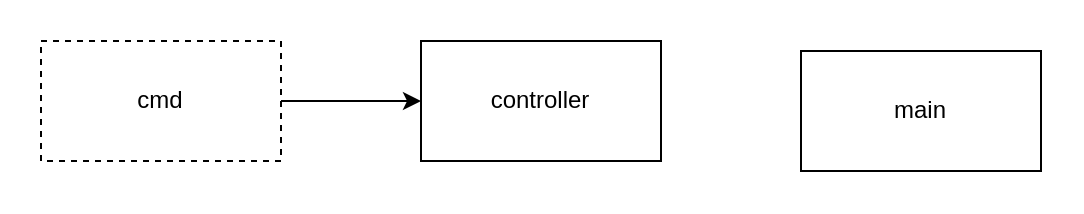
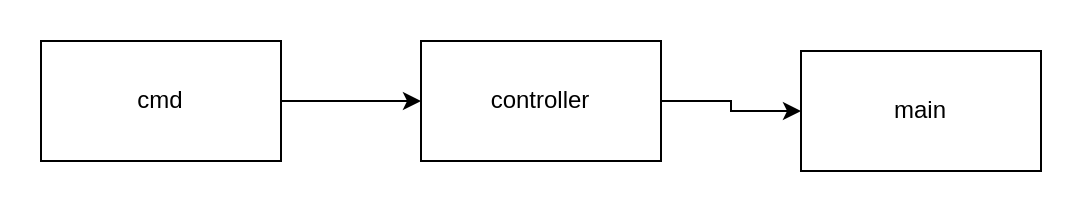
node "cmd": style dashed -> solid
edge "controller" -> "main": added
